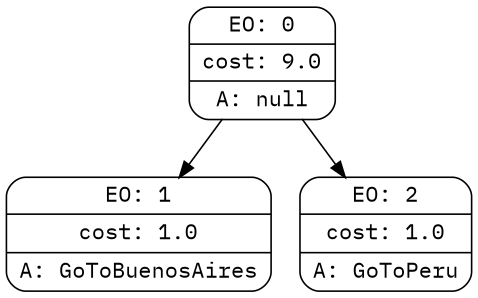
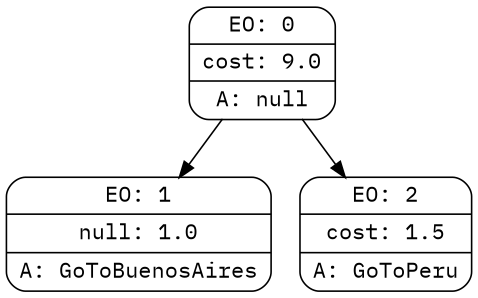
node "EO: 1": text "cost: 1.0" -> "null: 1.0"
node "EO: 2": text "cost: 1.0" -> "cost: 1.5"
